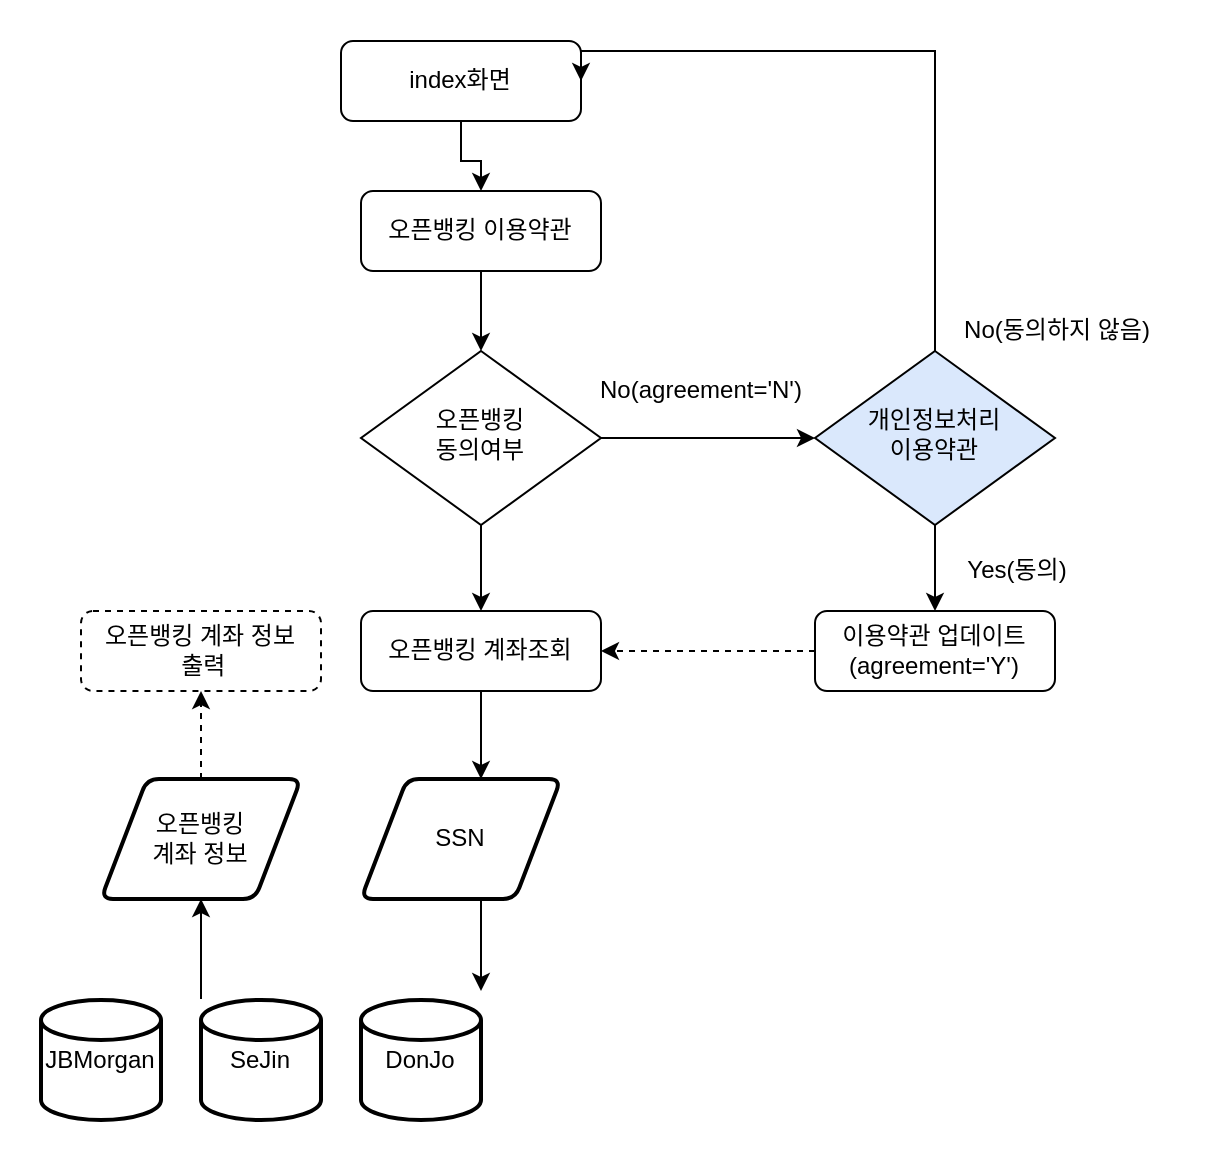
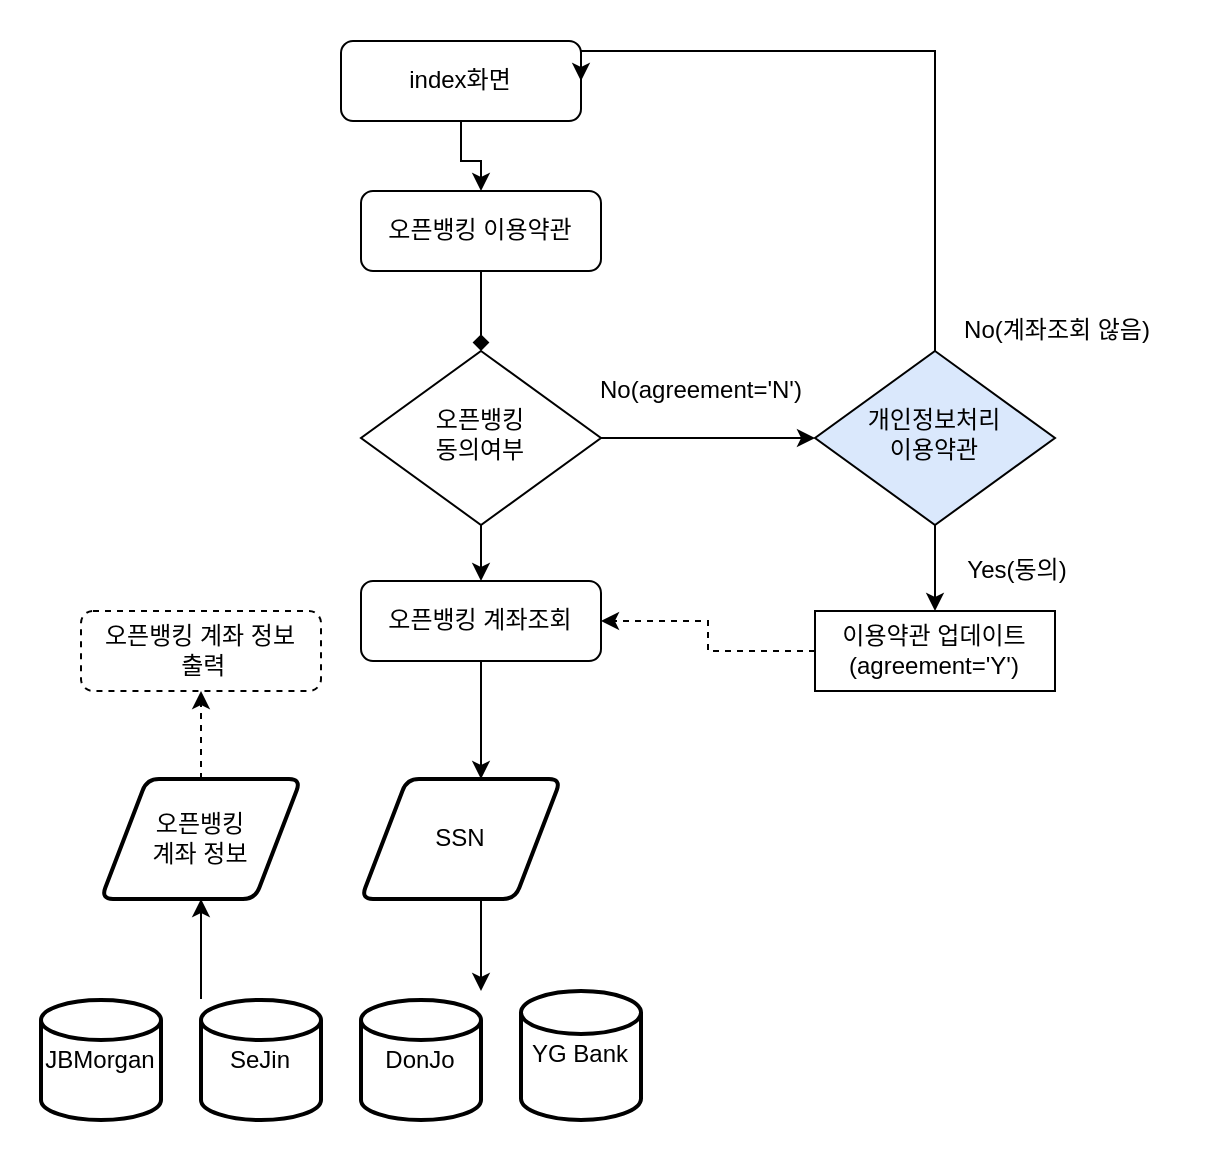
node "No(동의하지 않음)": label "No(동의하지 않음)" -> "No(계좌조회 않음)"
edge "오픈뱅킹 이용약관" -> "오픈뱅킹 동의여부": arrowhead classic -> diamond
node "오픈뱅킹 계좌조회": moved (481, 651) -> (481, 621)
node "이용약관 업데이트 (agreement='Y')": shape rounded rectangle -> rectangle
node "YG Bank": added
